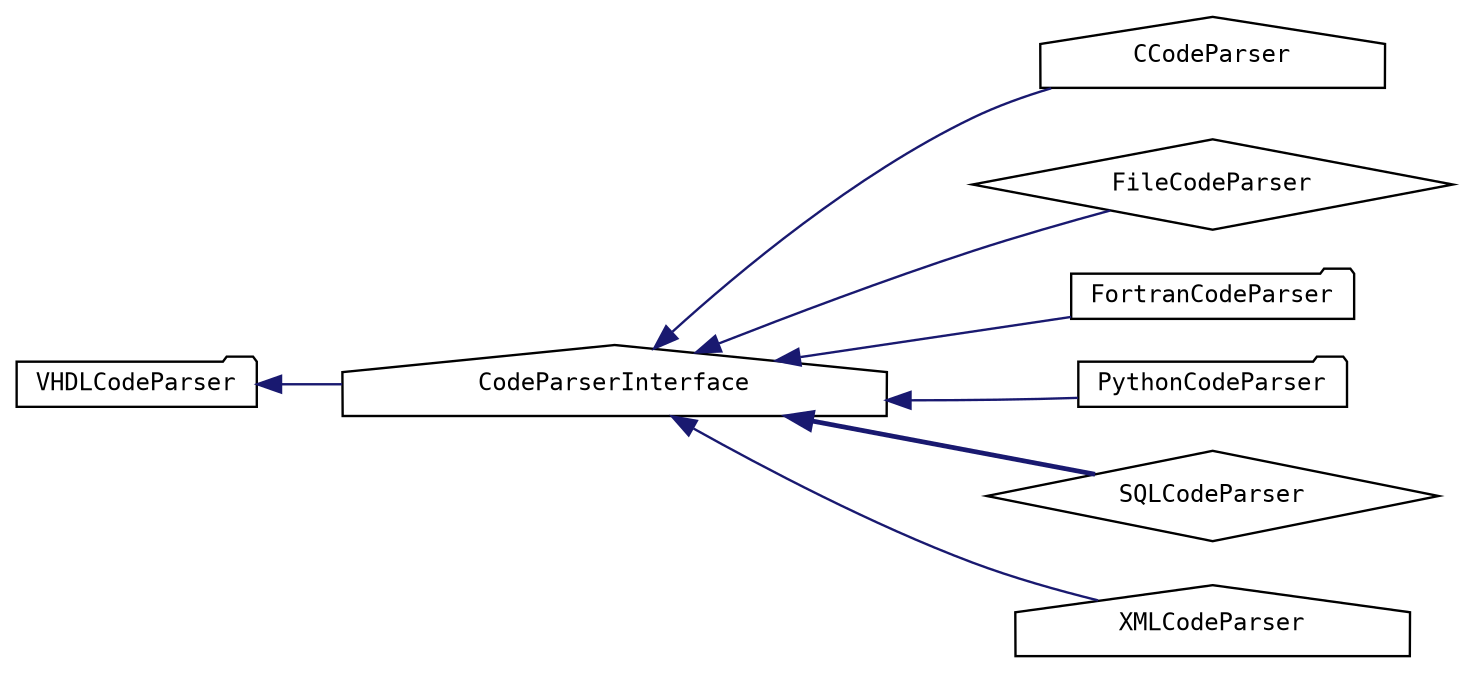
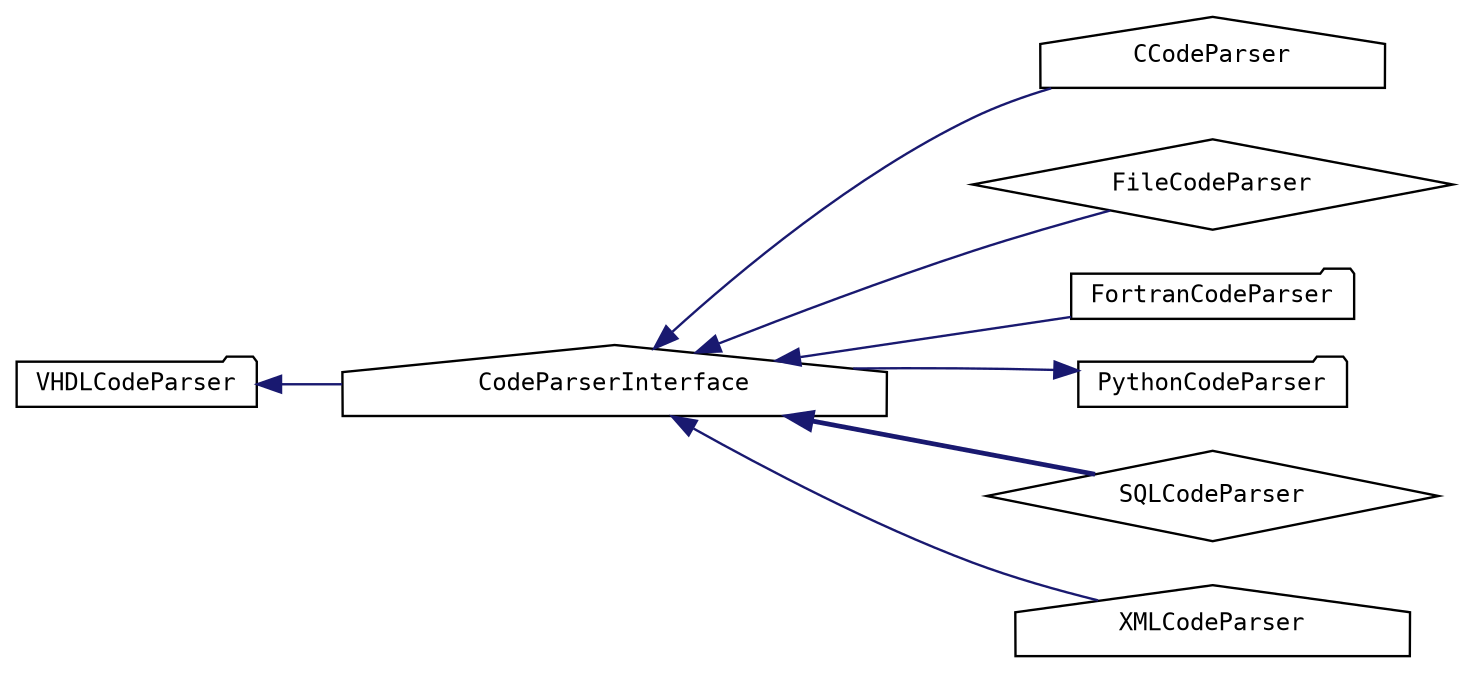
edge "PythonCodeParser" -> "CodeParserInterface": reversed
